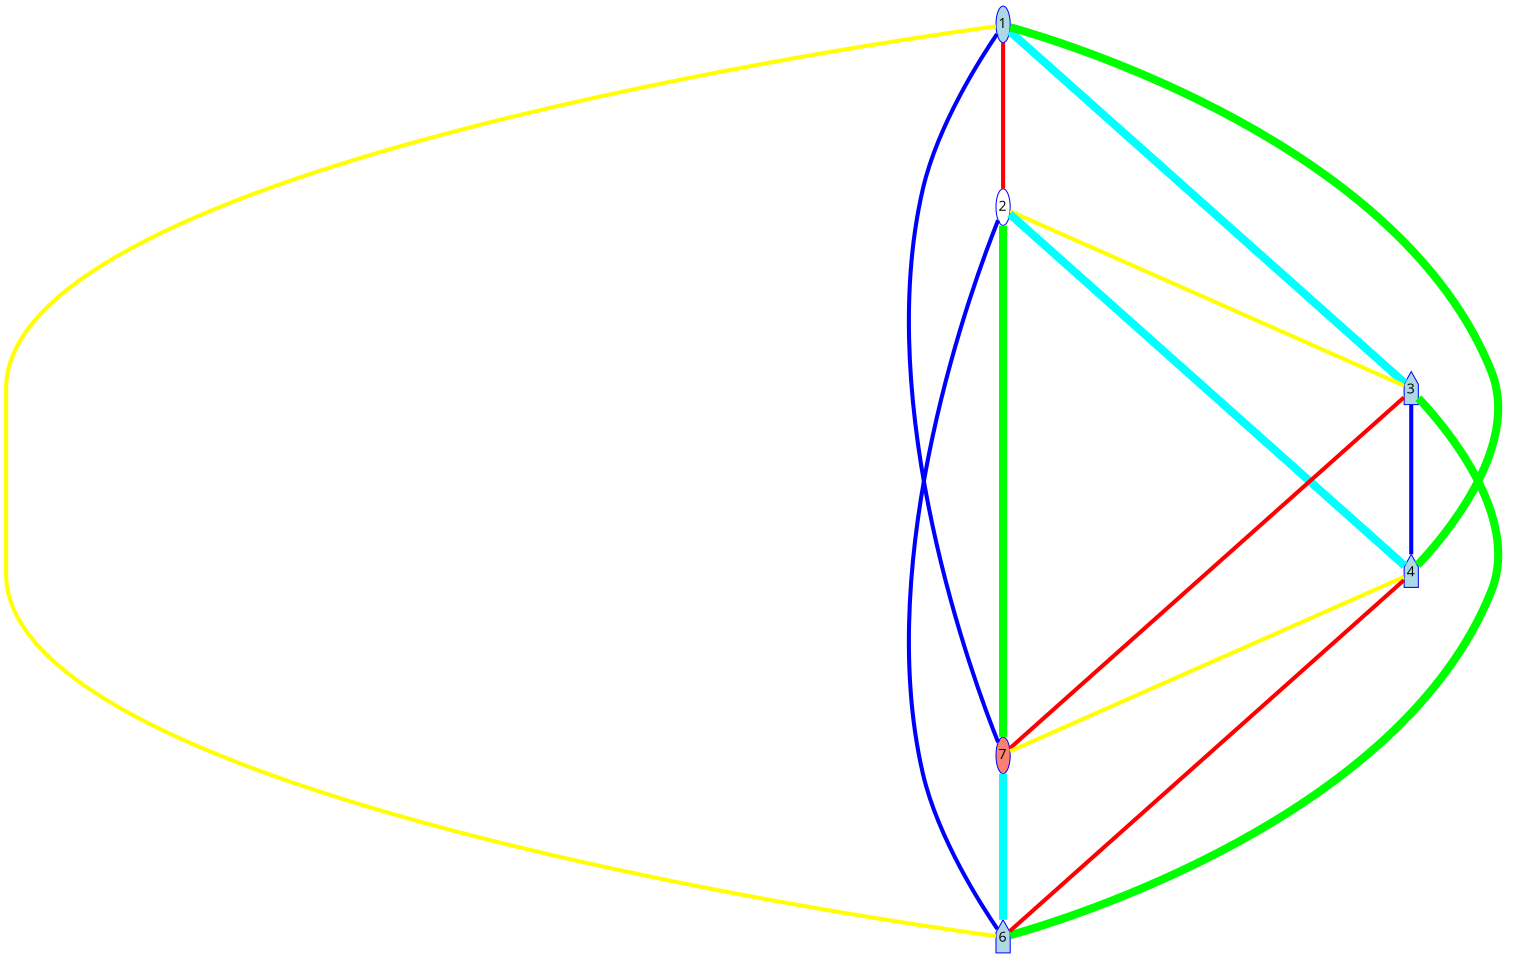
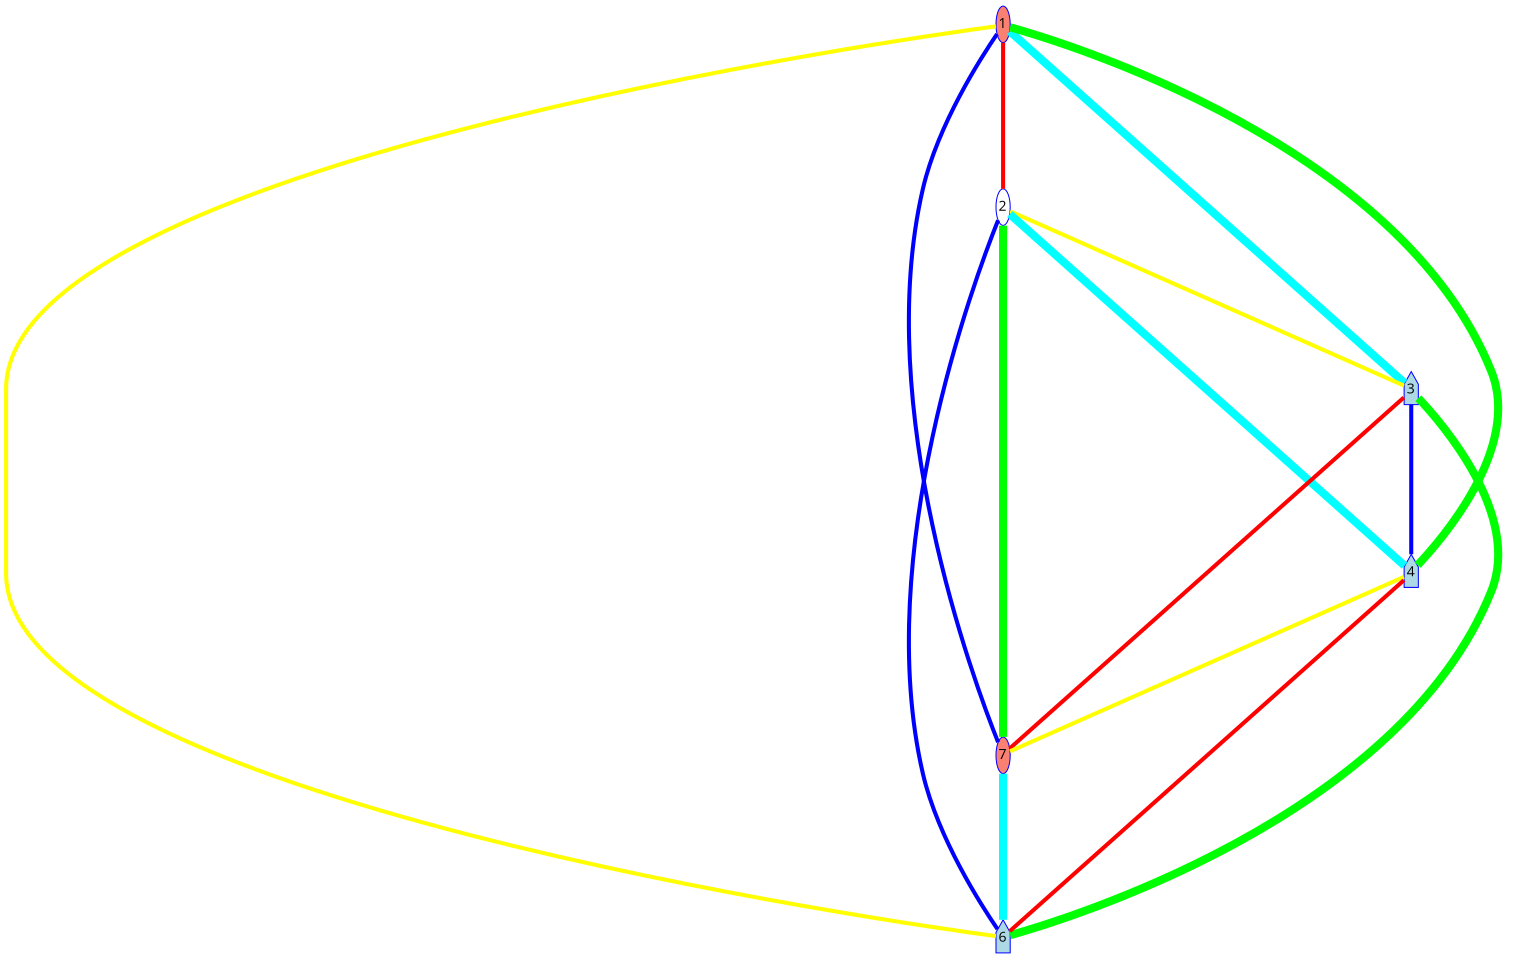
node "1": fillcolor lightblue -> salmon
